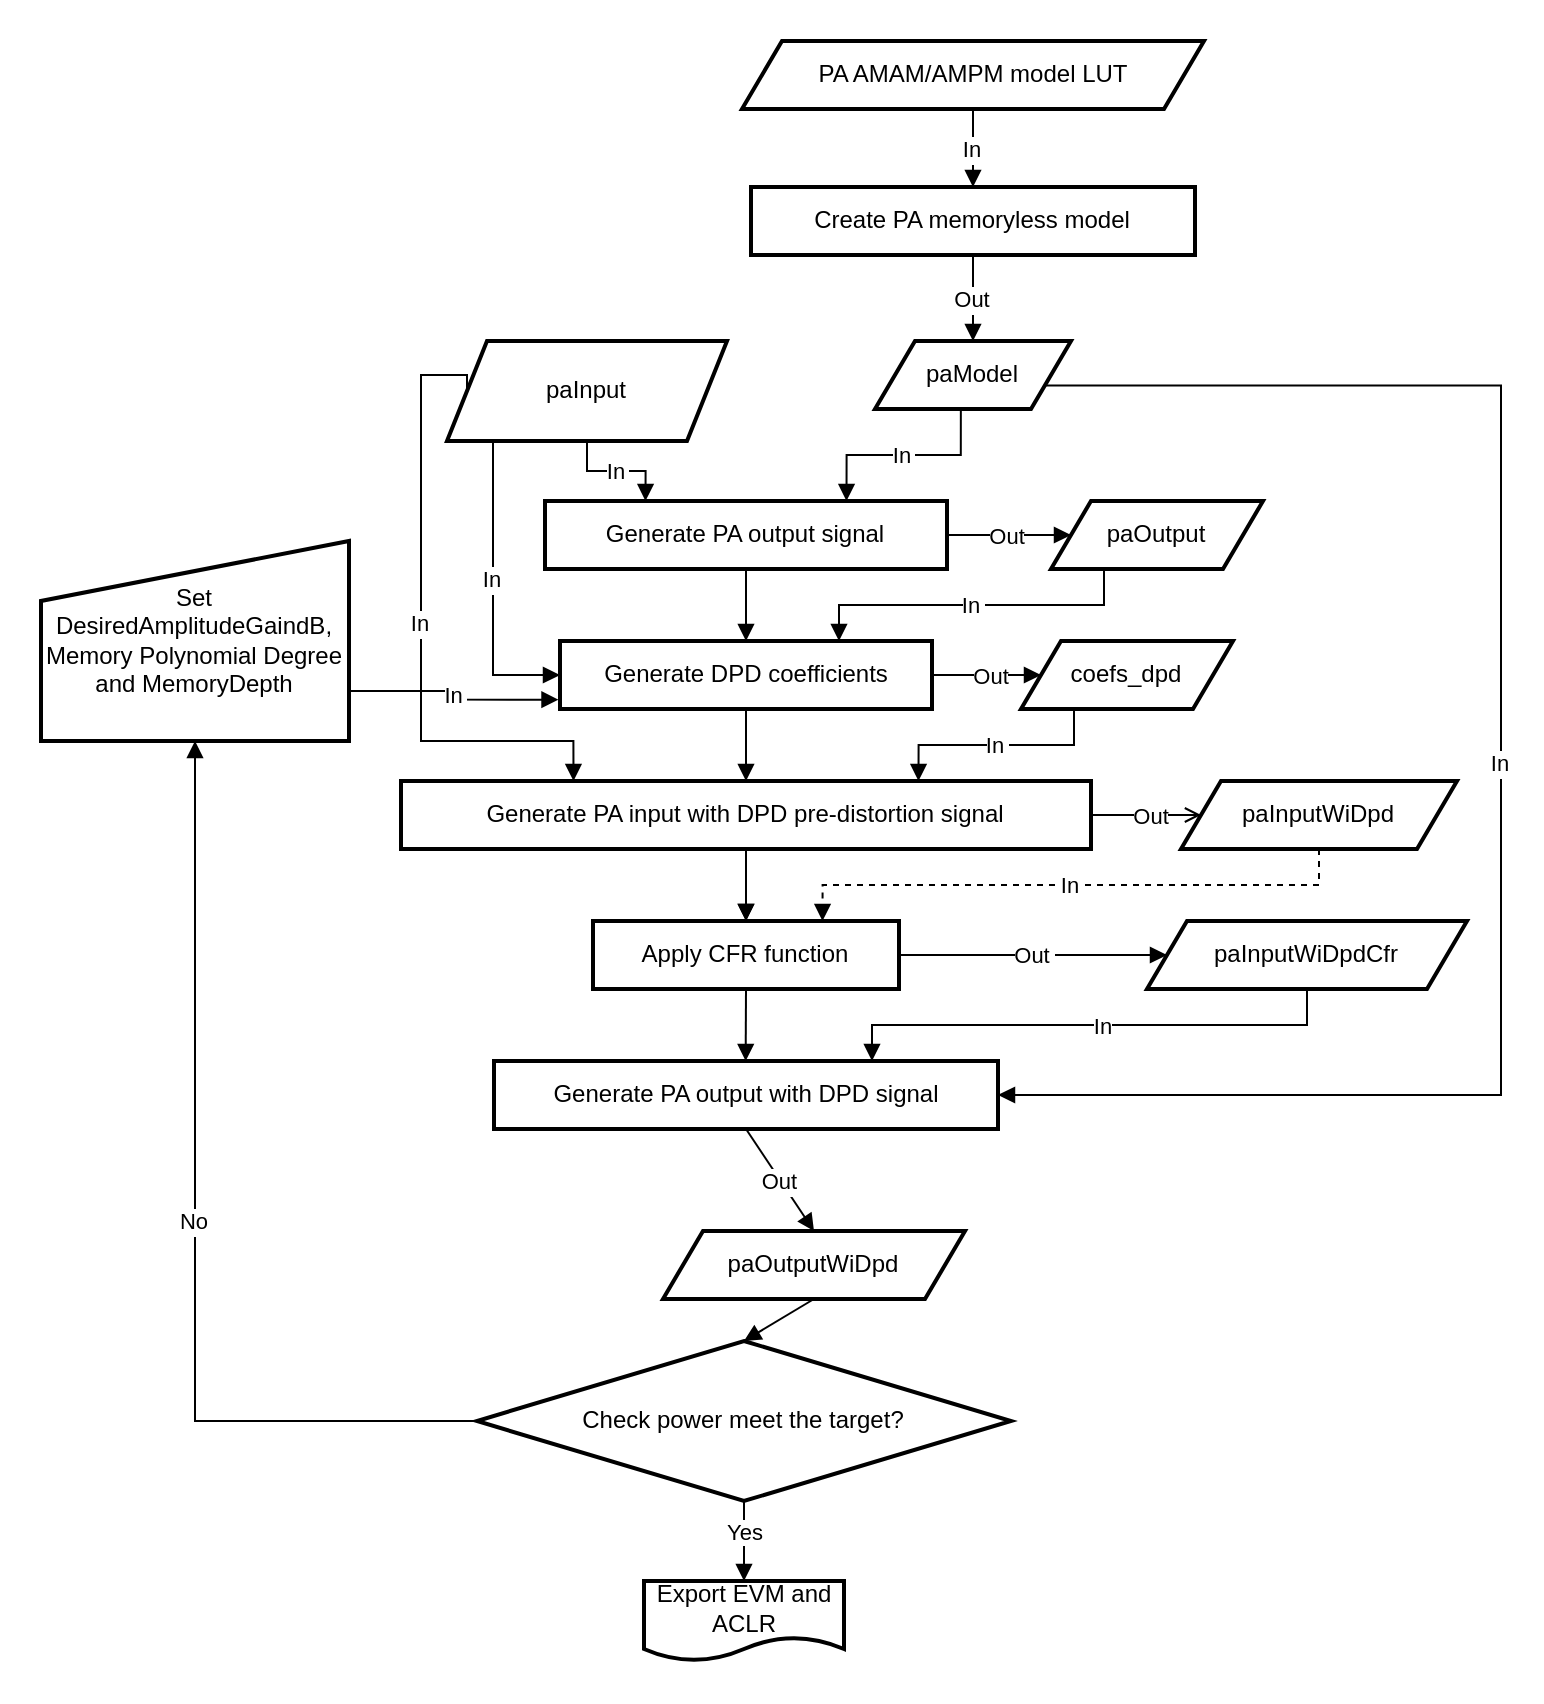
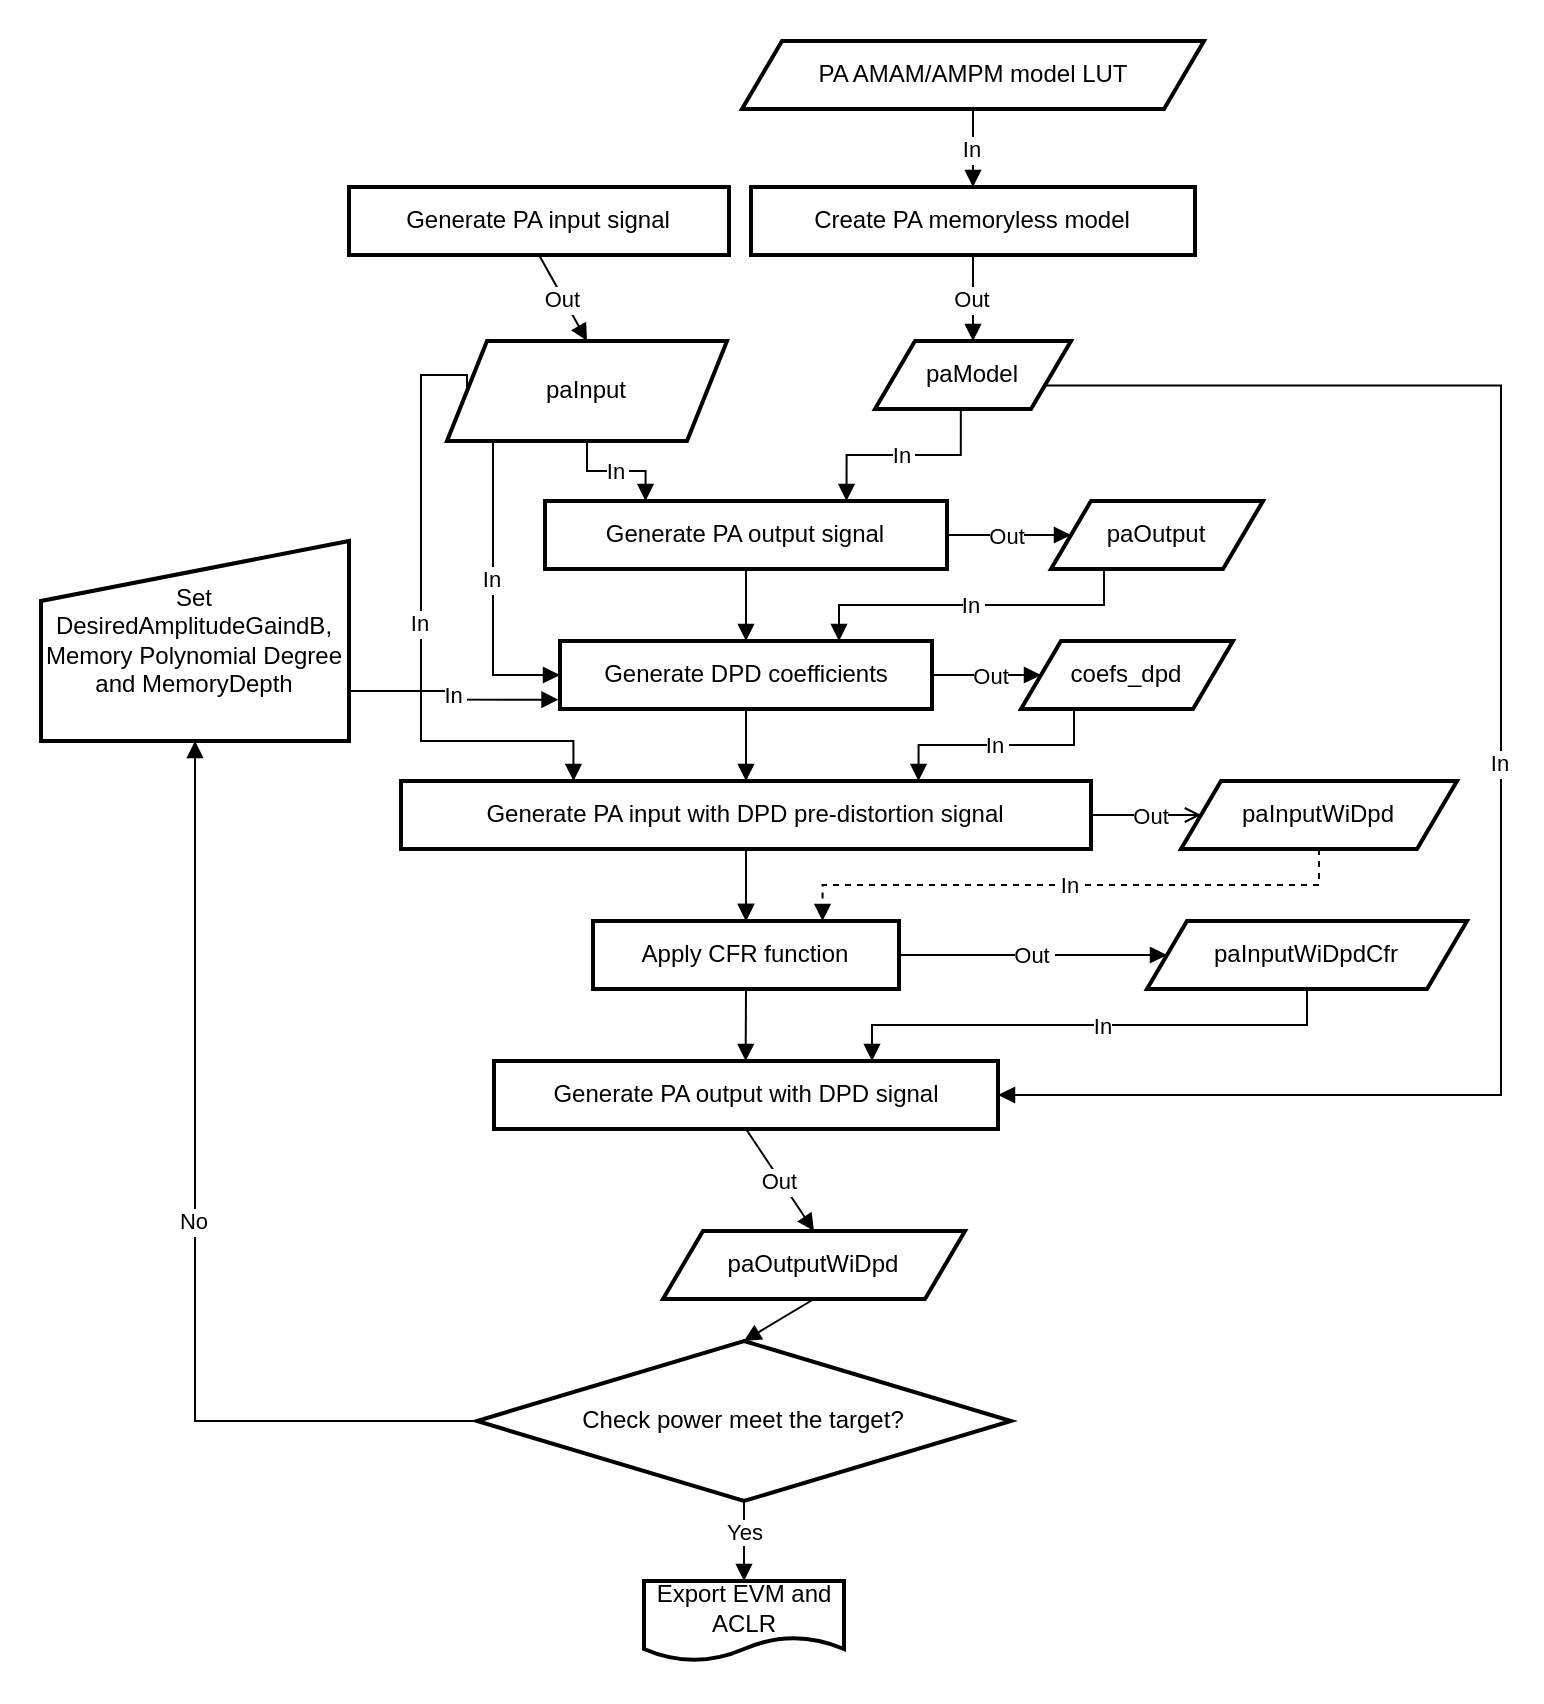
node "Generate PA input signal": added
edge "Generate PA input signal" -> "paInput": added, label "Out"
